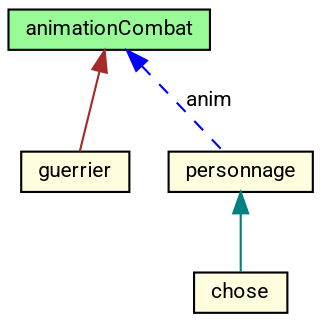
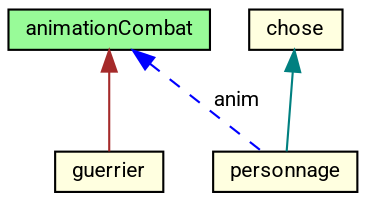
edge "chose" -> "personnage": reversed
